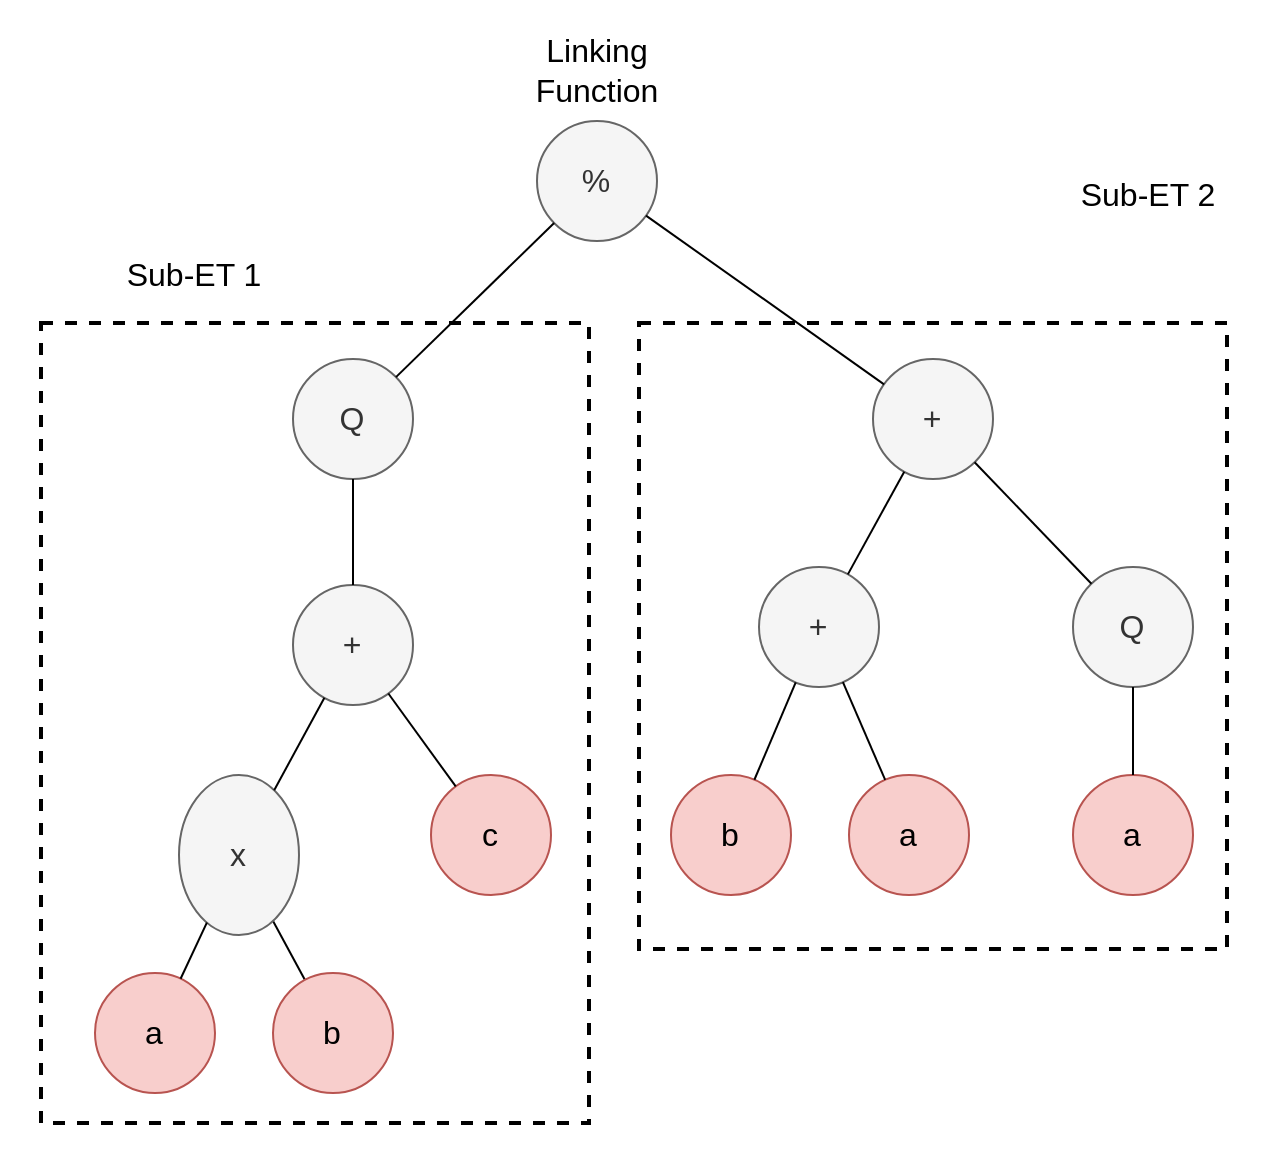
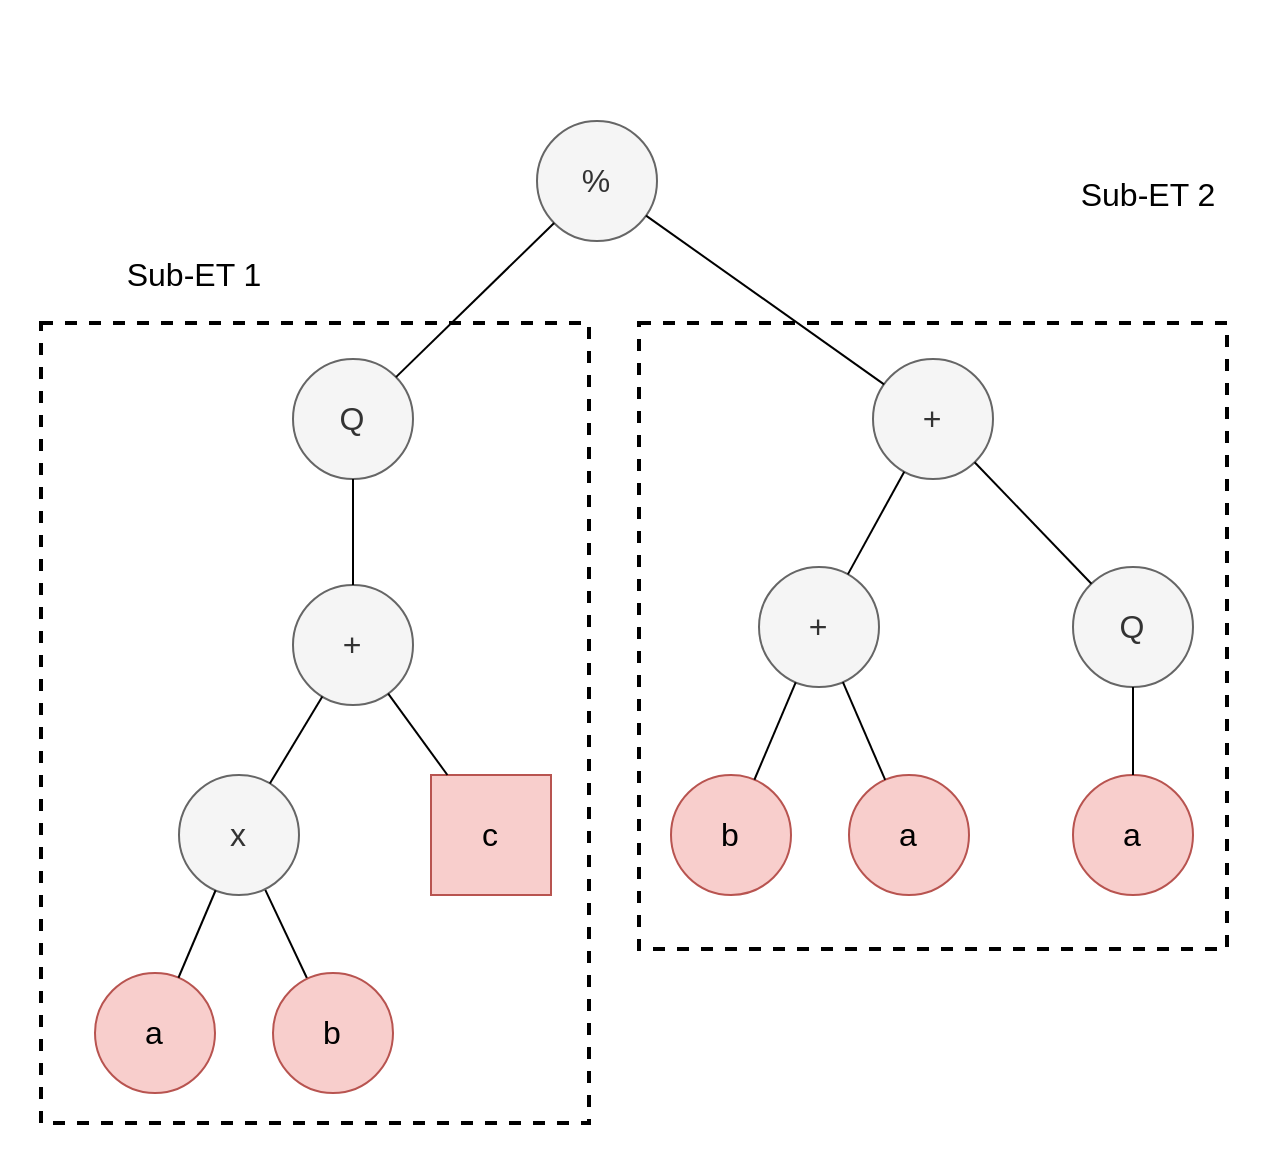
node "Linking Function": removed
node "c": shape ellipse -> rectangle
node "x": size 120x160 -> 120x120
